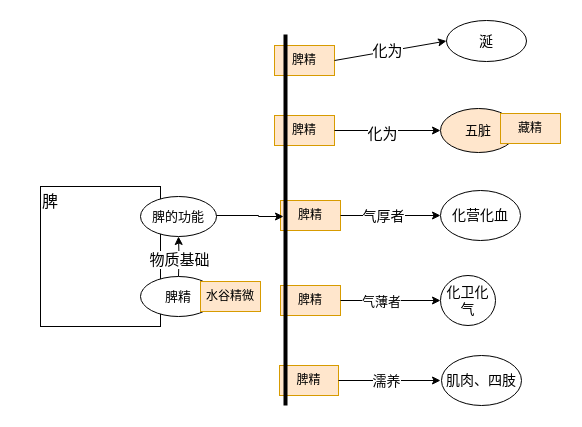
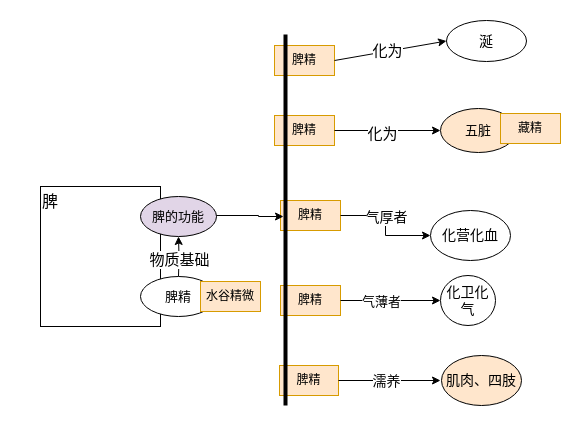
node "化营化血": moved (481, 216) -> (471, 236)
node "脾的功能": fillcolor #ffffff -> #e1d5e7
node "肌肉、四肢": fillcolor #ffffff -> #ffe6cc
